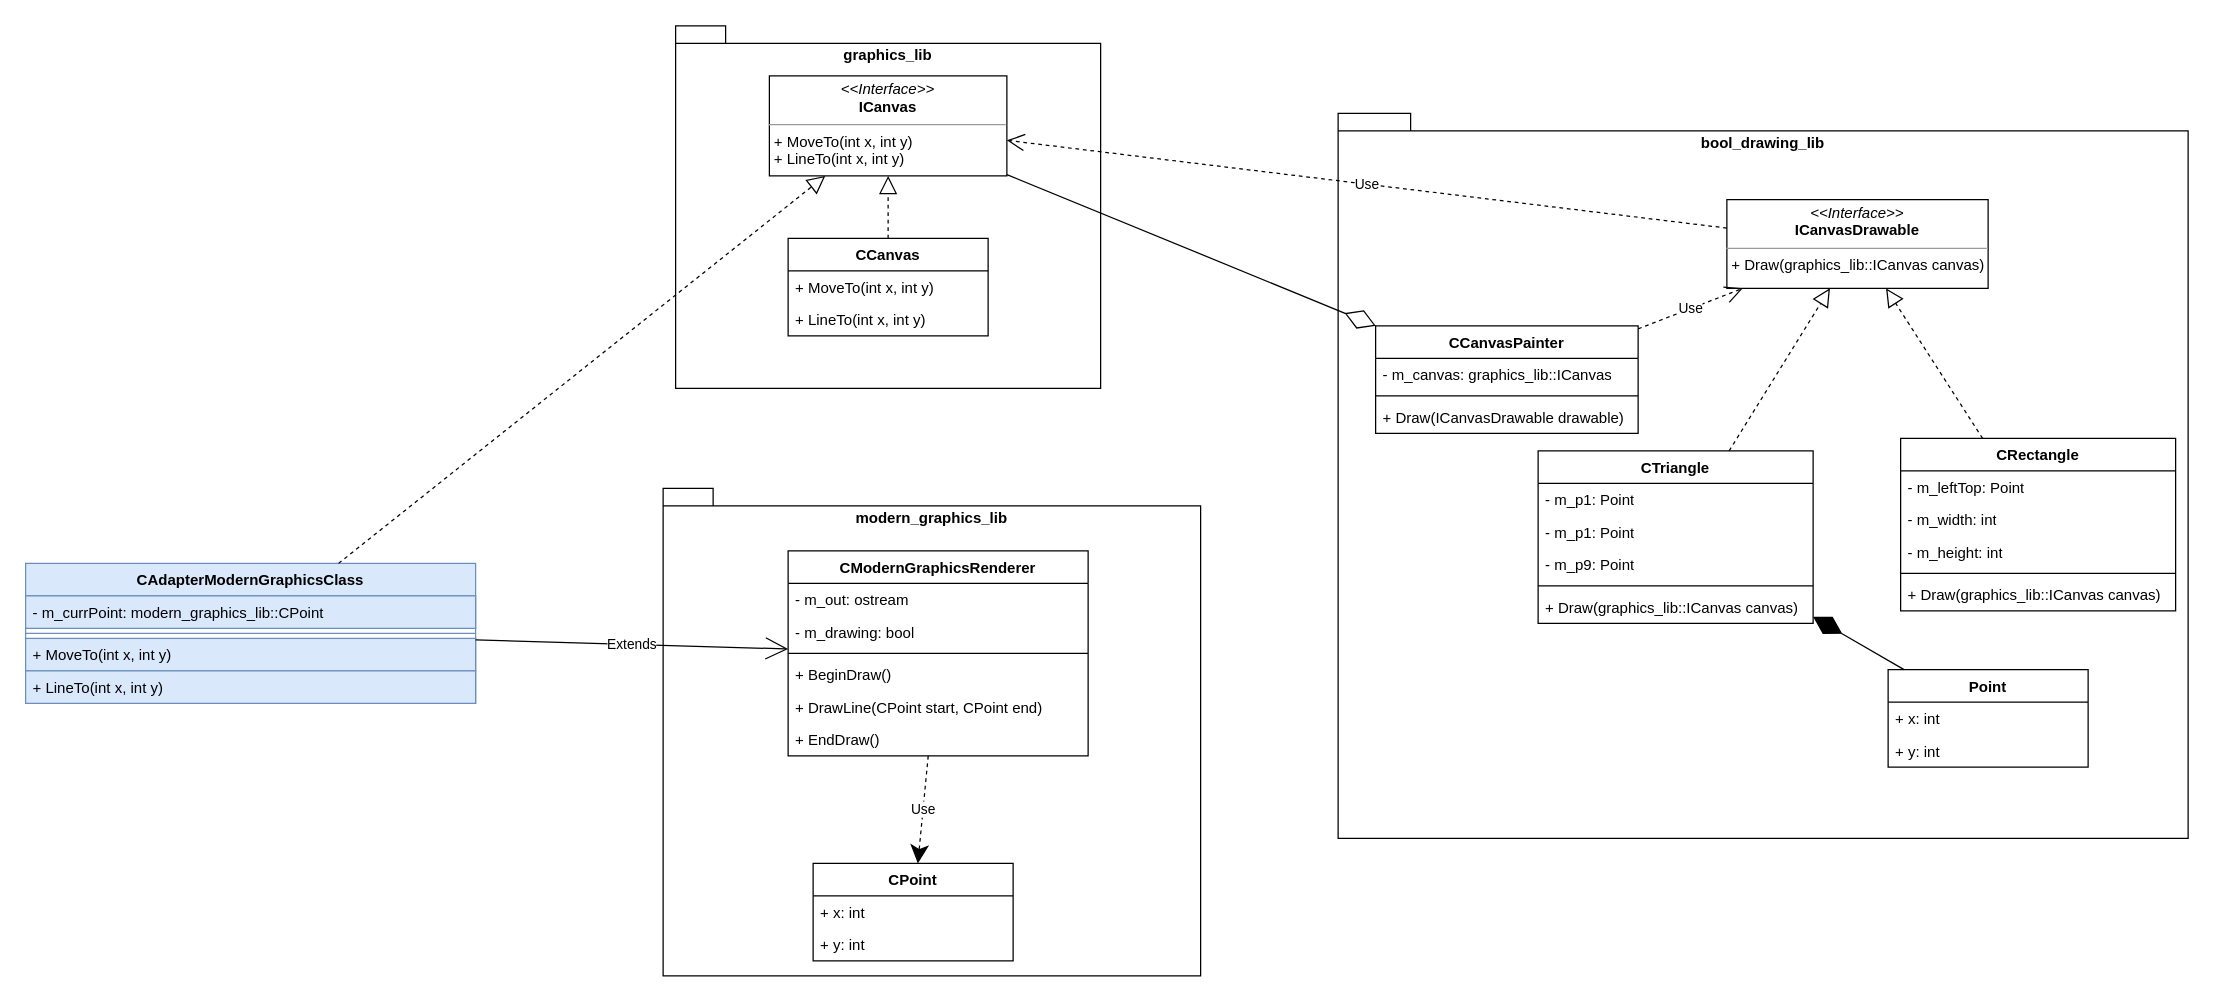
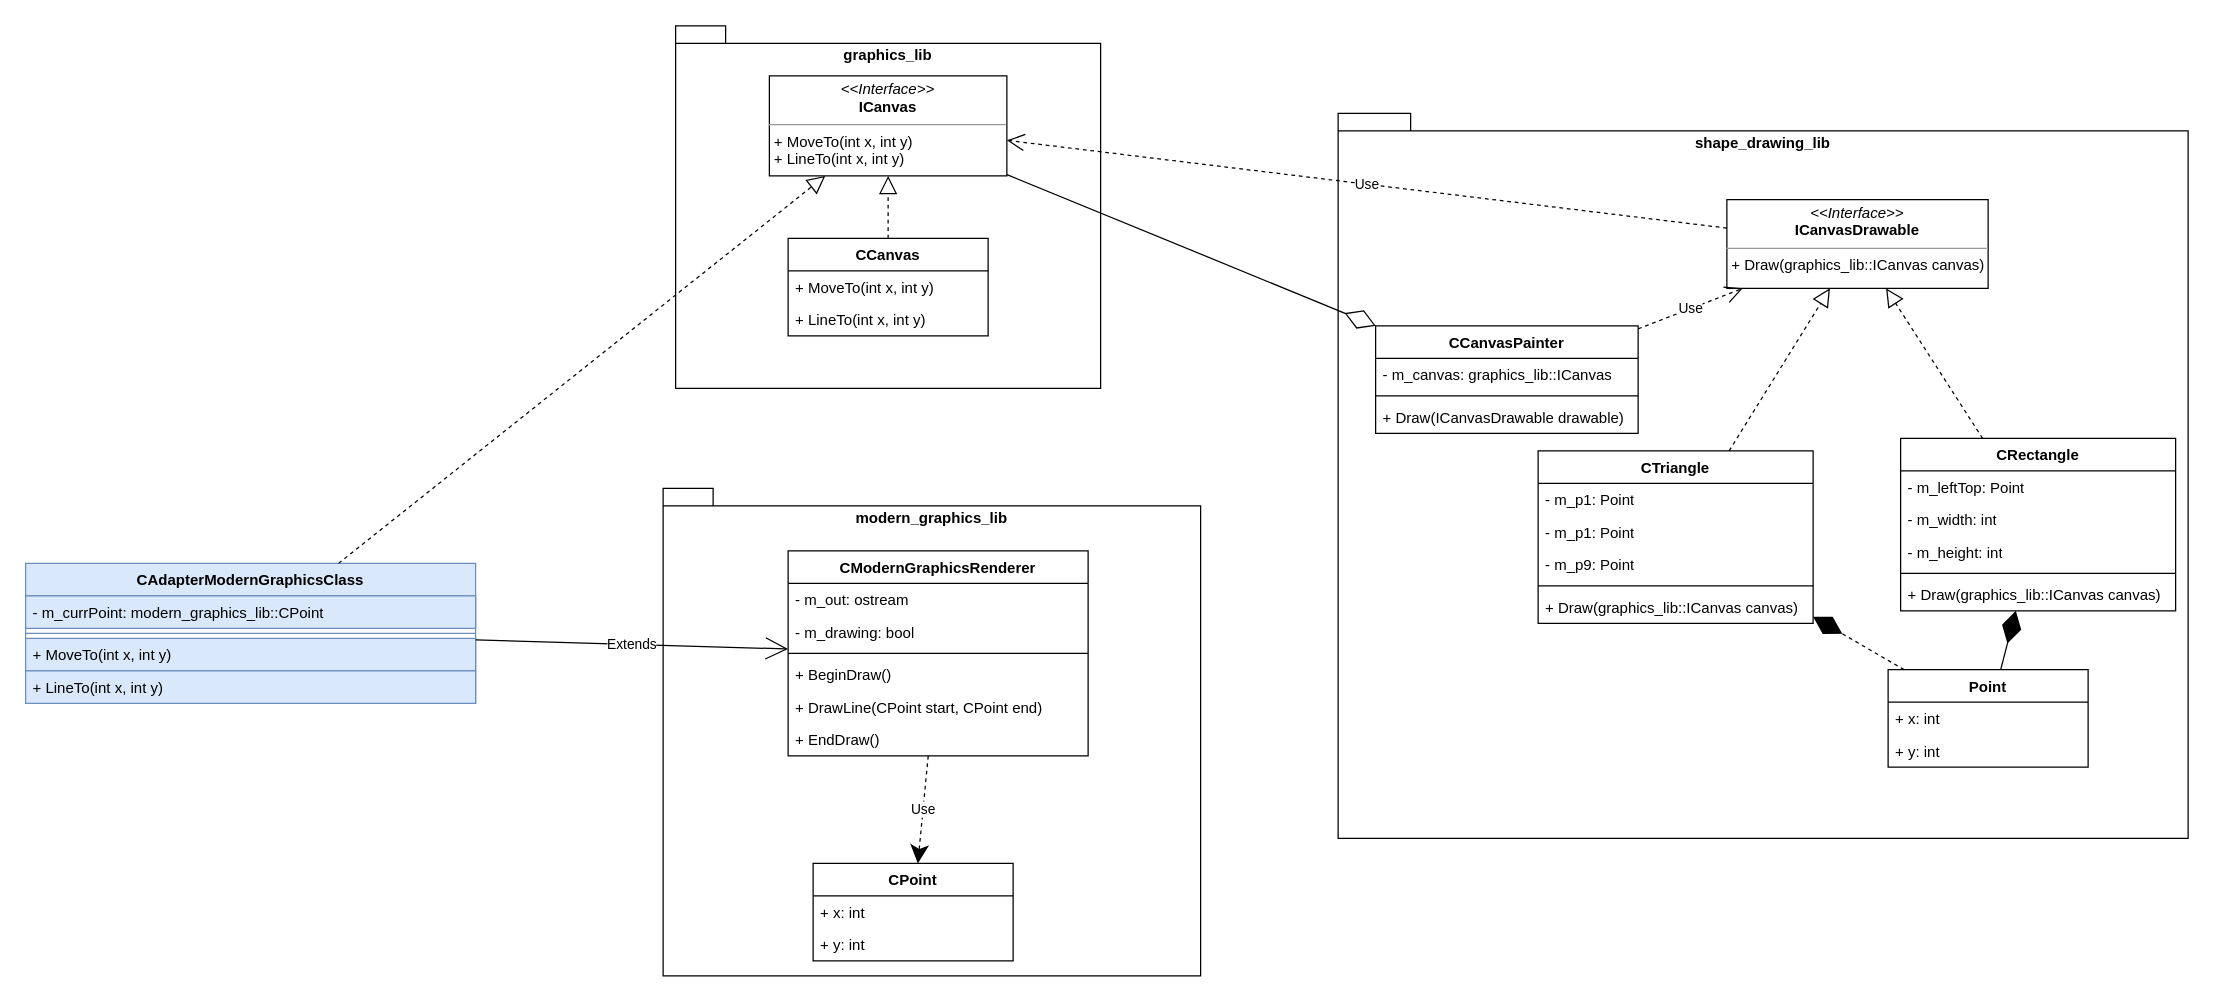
node "bool_drawing_lib": label "bool_drawing_lib" -> "shape_drawing_lib"
edge "Point" -> "CTriangle": style solid -> dashed
edge "Point" -> "CRectangle": added
